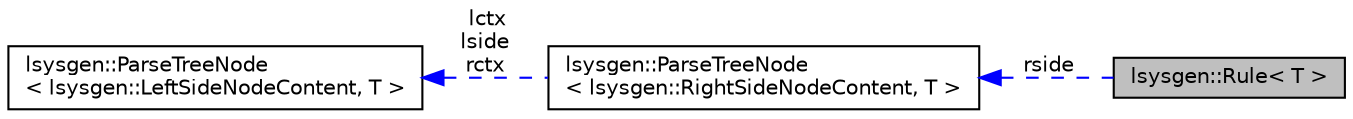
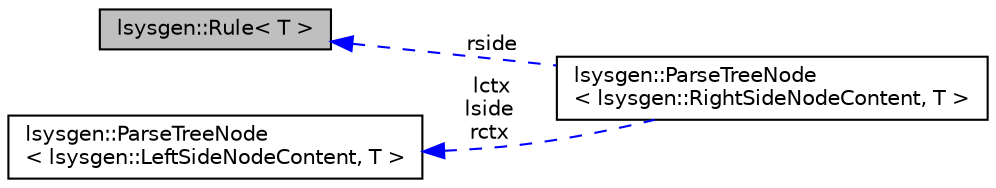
edge "lsysgen::Rule< T >" -> "lsysgen::ParseTreeNode < lsysgen::RightSideNodeContent, T >": reversed
